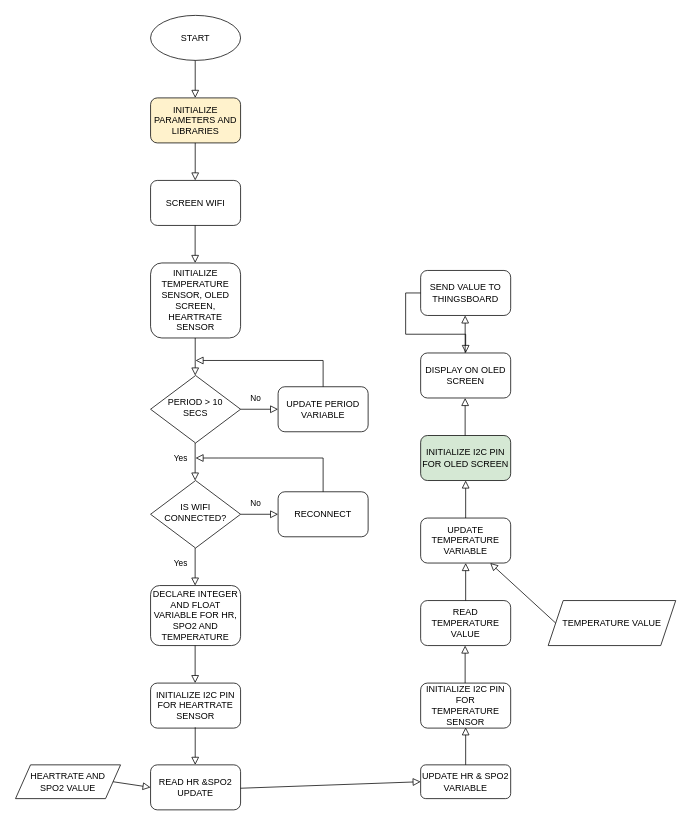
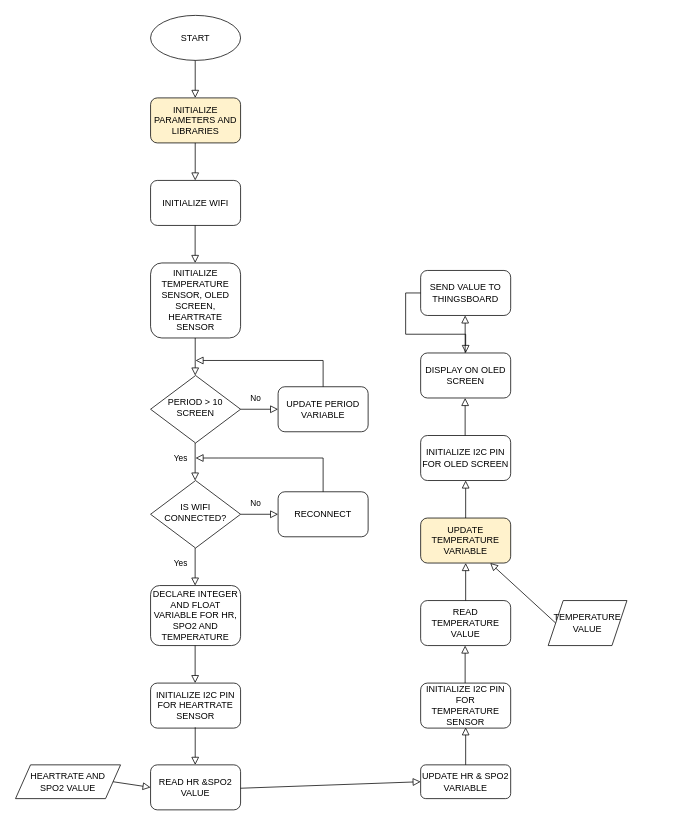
node "SCREEN WIFI": label "SCREEN WIFI" -> "INITIALIZE WIFI"
node "PERIOD > 10 SECS": label "PERIOD > 10 SECS" -> "PERIOD > 10 SCREEN"
node "INITIALIZE I2C PIN FOR OLED SCREEN": fillcolor #d5e8d4 -> #ffffff
node "UPDATE TEMPERATURE VARIABLE": fillcolor #ffffff -> #fff2cc
node "TEMPERATURE VALUE": size 128x45 -> 79x45
node "READ HR &SPO2 UPDATE": label "READ HR &SPO2 UPDATE" -> "READ HR &SPO2 VALUE"
